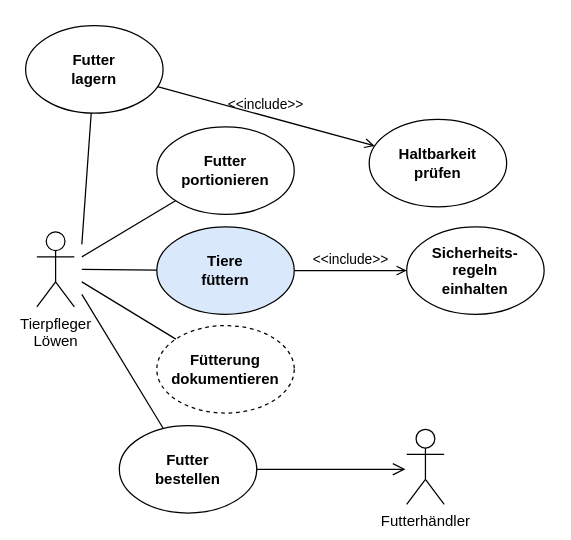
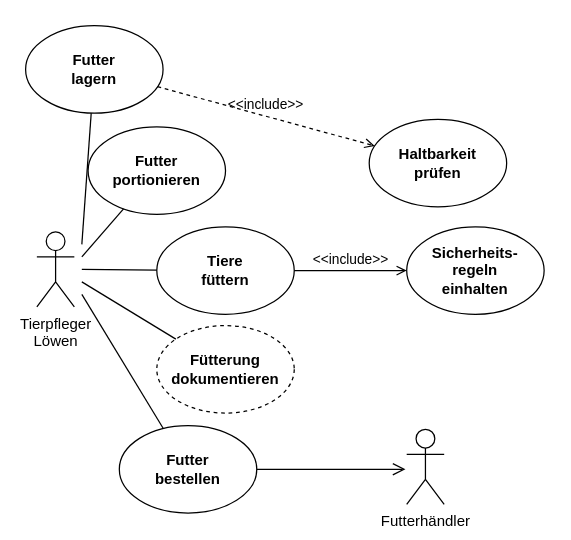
edge "Futter lagern" -> "Haltbarkeit prüfen": style solid -> dashed
node "Futter portionieren": moved (226, 171) -> (157, 171)
node "Tiere füttern": fillcolor #dae8fc -> #ffffff
